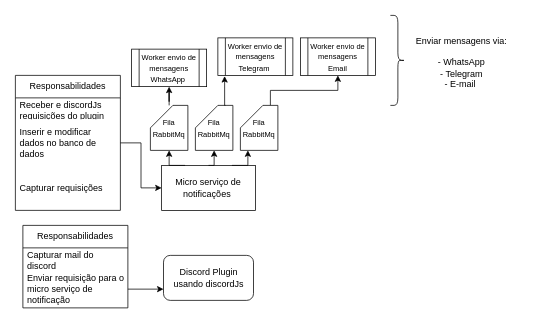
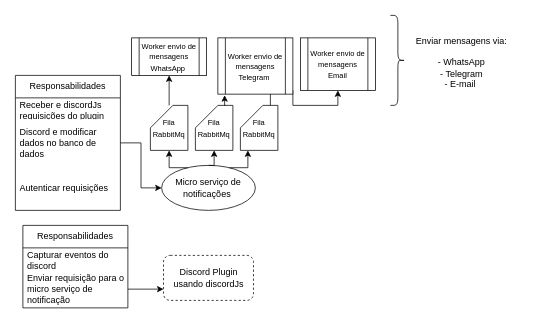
node "Worker envio de mensagens Telegram": size 75x38 -> 75x56
node "Worker envio de mensagens Email": size 75x38 -> 75x53
node "Worker envio de mensagens WhatsApp": moved (169, 68) -> (169, 57)
node "Inserir e modificar dados no banco de dados": label "Inserir e modificar dados no banco de dados" -> "Discord e modificar dados no banco de dados"
node "Capturar requisições": label "Capturar requisições" -> "Autenticar requisições"
node "Micro serviço de notificações": shape rectangle -> ellipse
node "Capturar mail do discord": label "Capturar mail do discord" -> "Capturar eventos do discord"
node "Discord Plugin usando discordJs": style solid -> dashed
